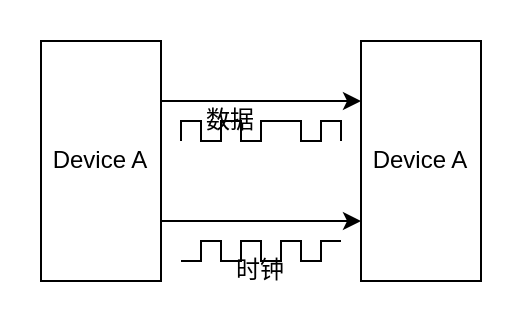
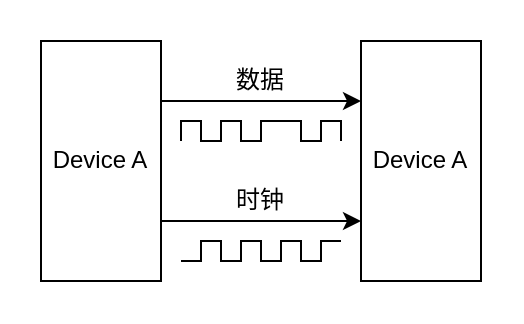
node "数据": moved (231, 121) -> (261, 81)
node "时钟": moved (261, 271) -> (261, 201)
